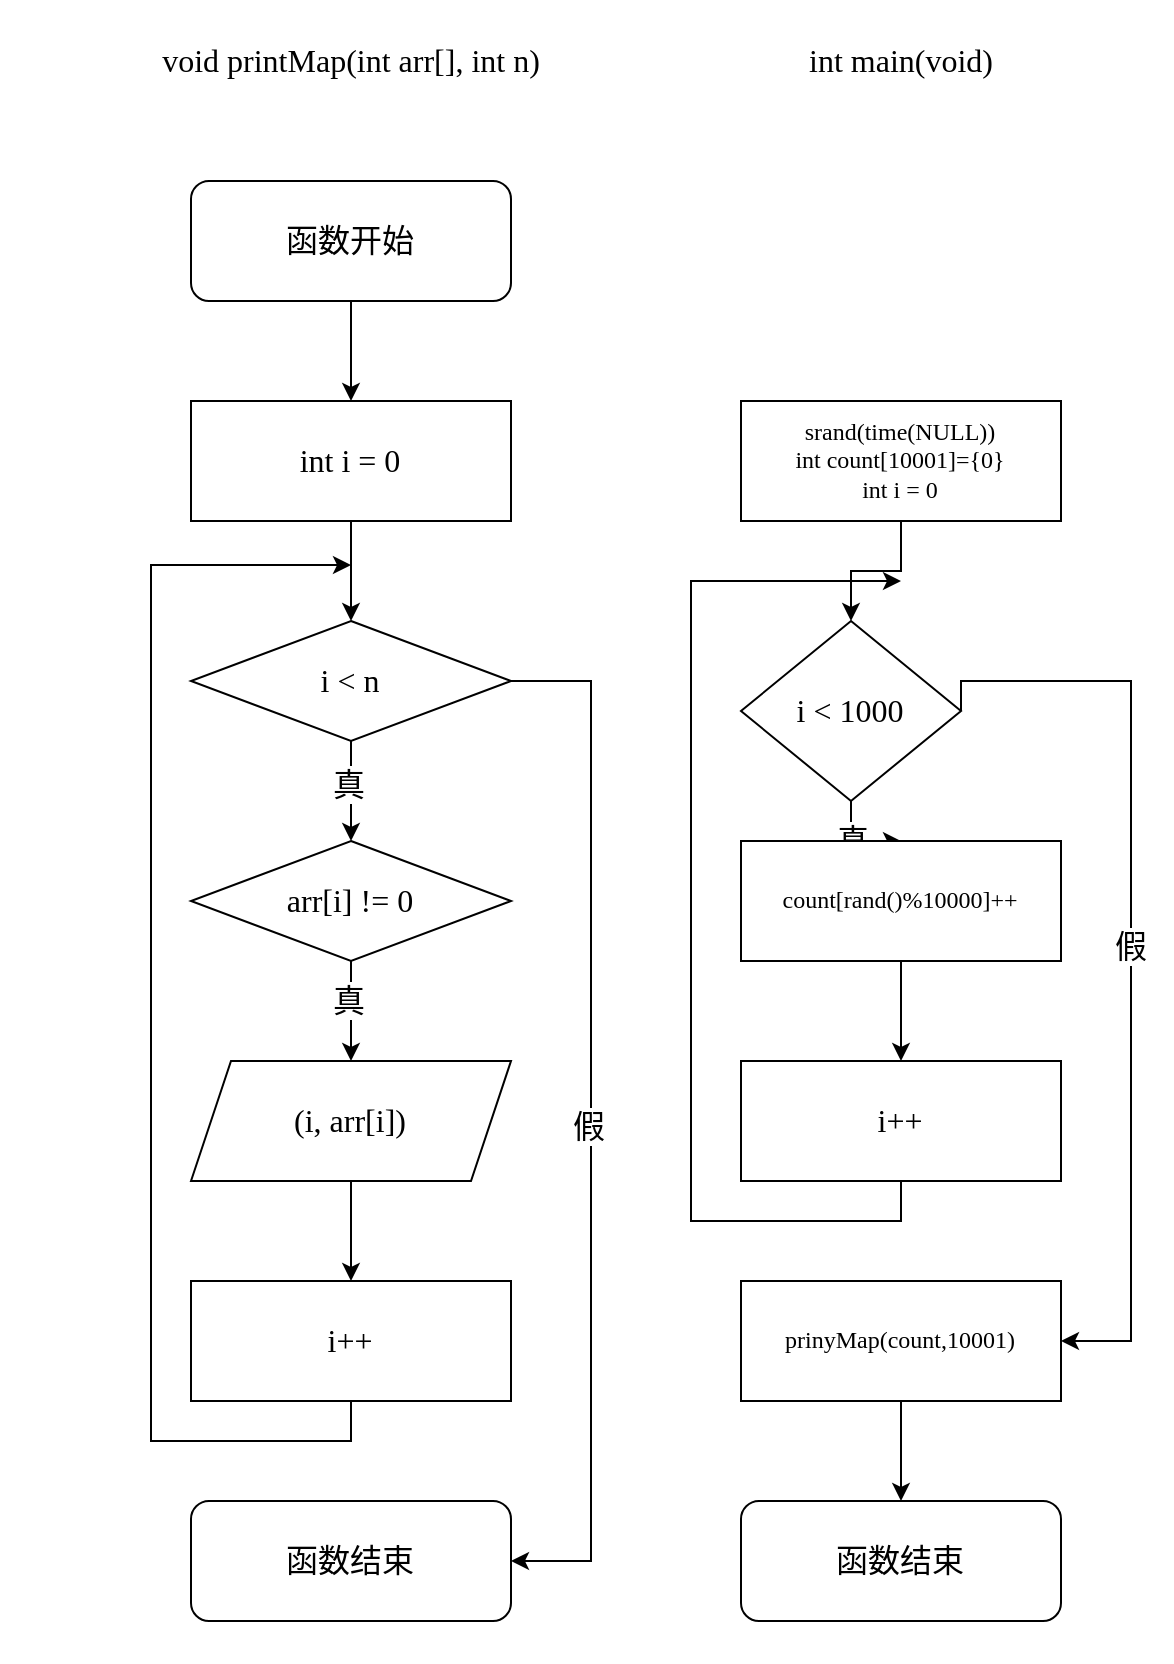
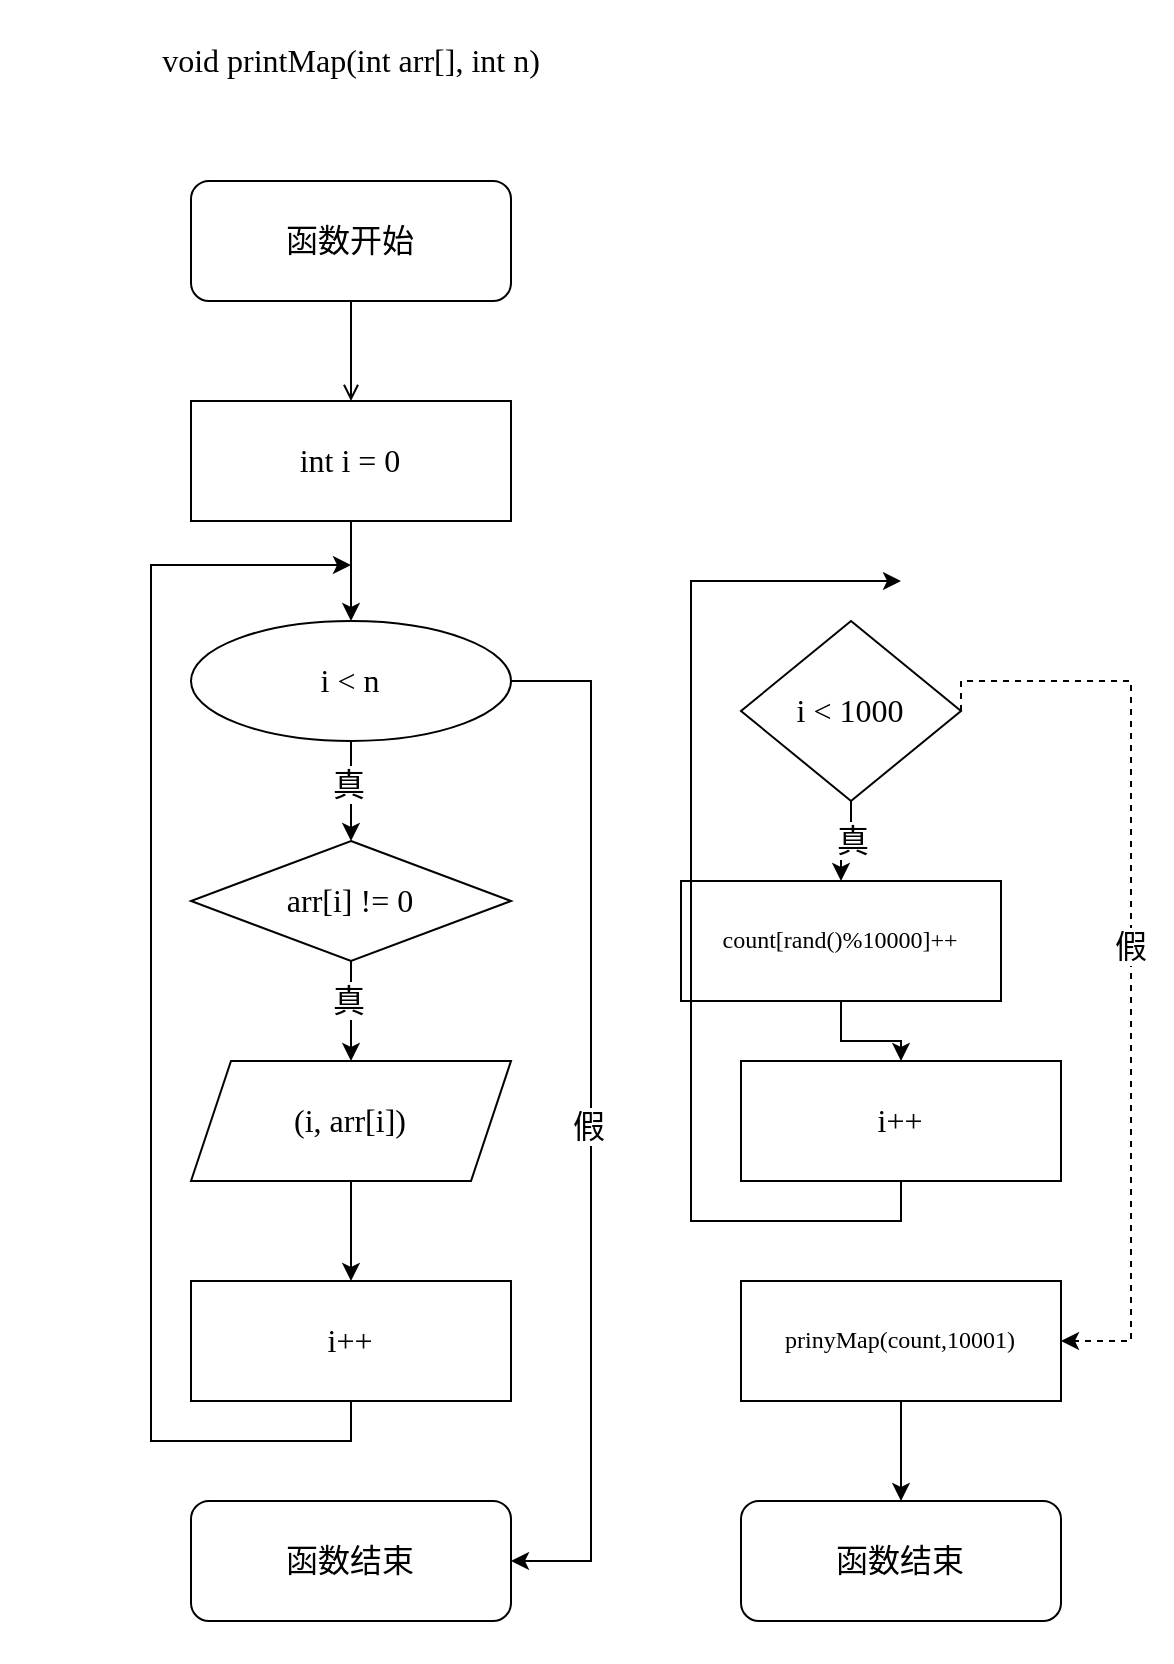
node "int main(void)": removed
edge "函数开始" -> "int i = 0": arrowhead classic -> open
node "srand(time(NULL))int count[10001]={0} int i = 0": removed
edge "srand(time(NULL))int count[10001]={0} int i = 0" -> "i < 1000": removed
node "i < n": shape diamond -> ellipse
edge "i < 1000" -> "prinyMap(count,10001)": style solid -> dashed
node "count[rand()%10000]++": moved (901, 901) -> (841, 941)
